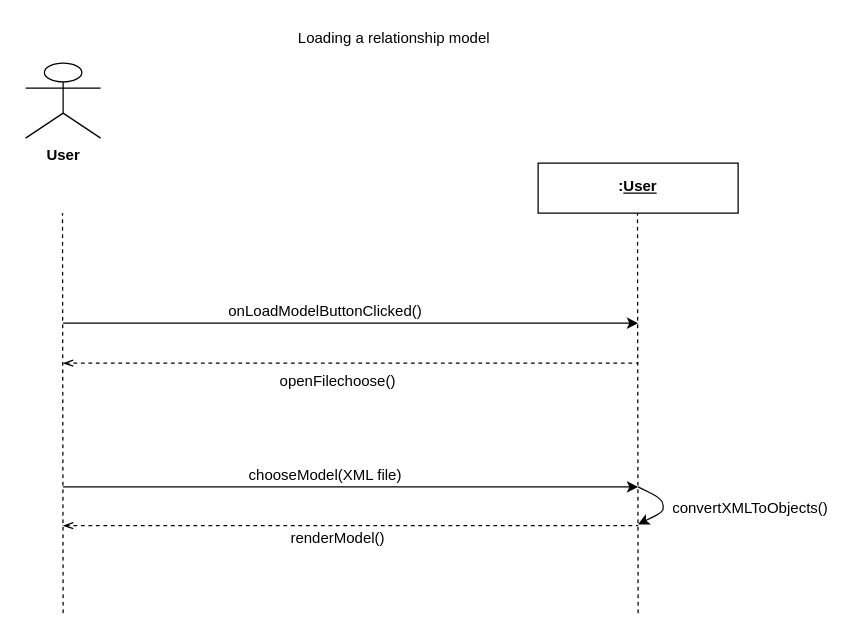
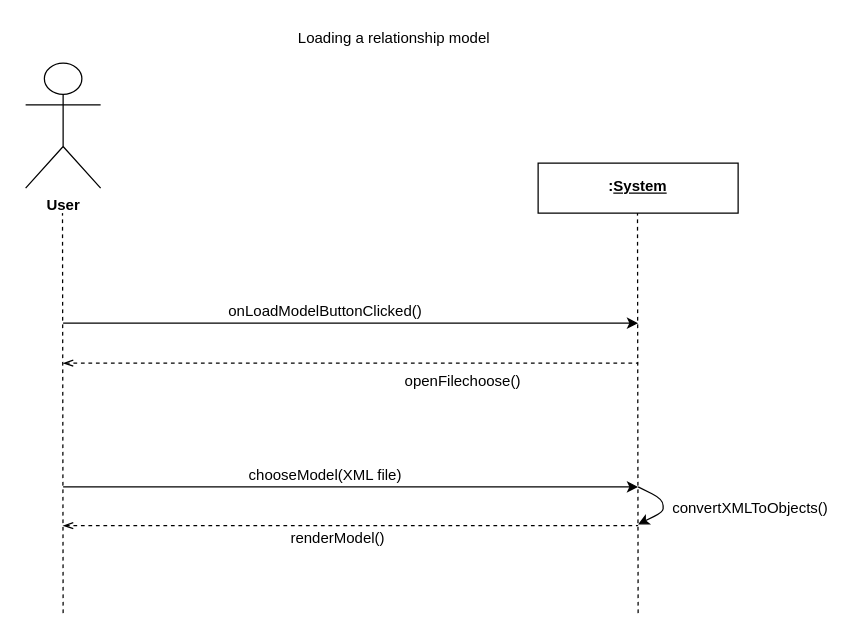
node "User": size 75x75 -> 75x125
node ":User": label ":User" -> ":System"
node "openFilechoose()": moved (338, 381) -> (463, 381)
